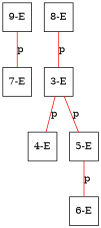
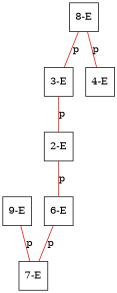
edge "3-E" -- "4-E": now "8-E" -- "4-E"
node "5-E": label "5-E" -> "2-E"
edge "6-E" -- "7-E": added, label "p"
